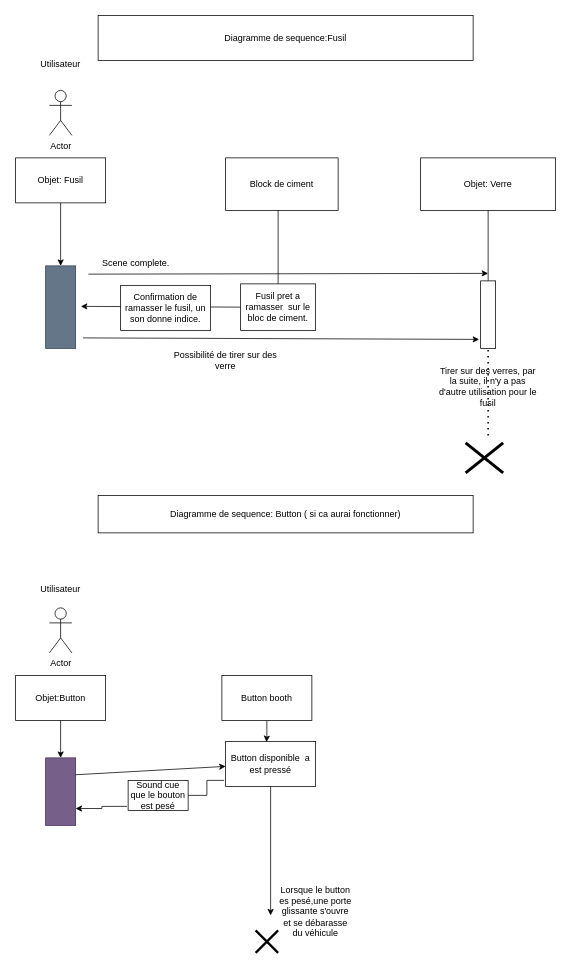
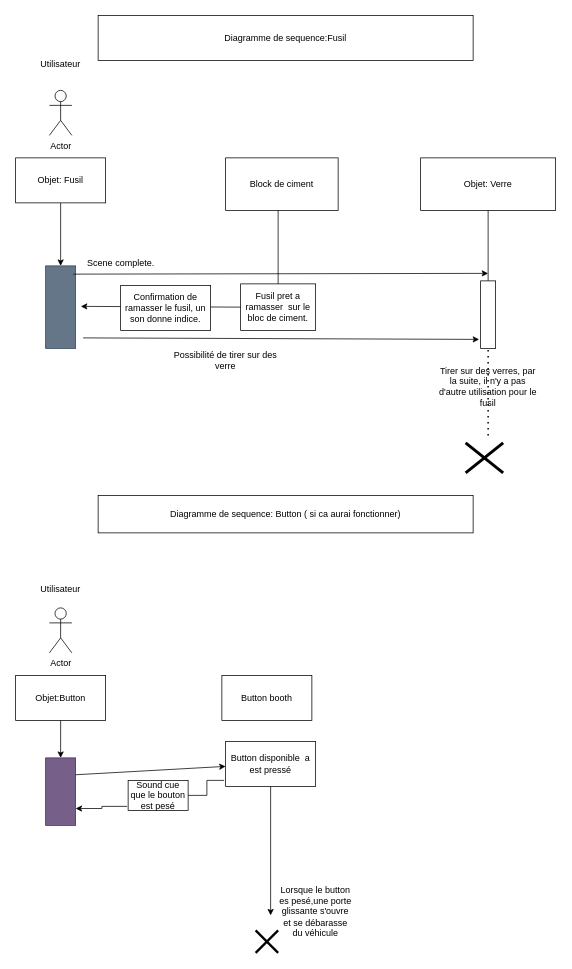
node "Scene complete.": moved (135, 263) -> (120, 263)
edge "Button booth" -> "Button disponible a est pressé": removed
